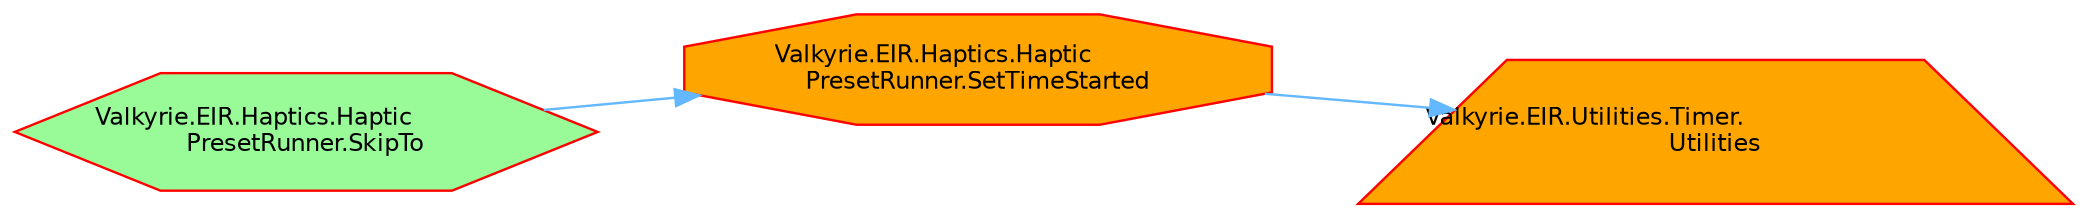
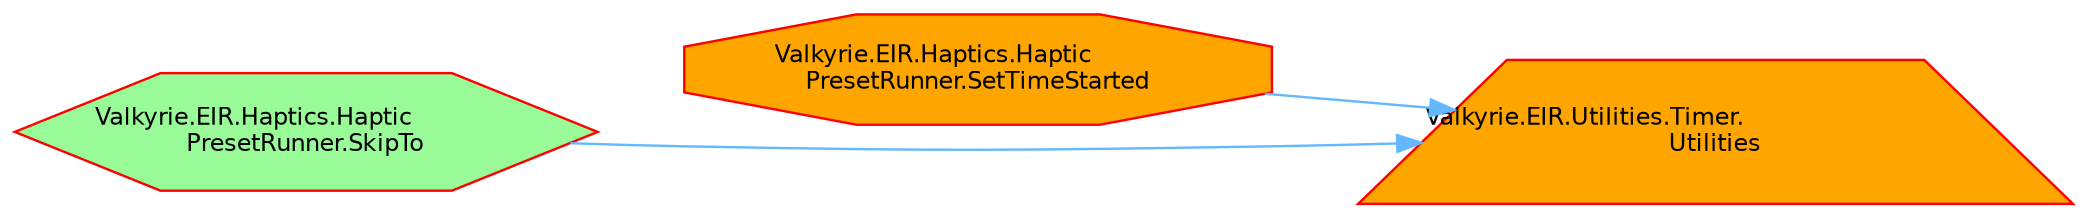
edge "Valkyrie.EIR.Haptics.Haptic PresetRunner.SkipTo" -> "Valkyrie.EIR.Haptics.Haptic PresetRunner.SetTimeStarted": now "Valkyrie.EIR.Haptics.Haptic PresetRunner.SkipTo" -> "Valkyrie.EIR.Utilities.Timer. Utilities"
